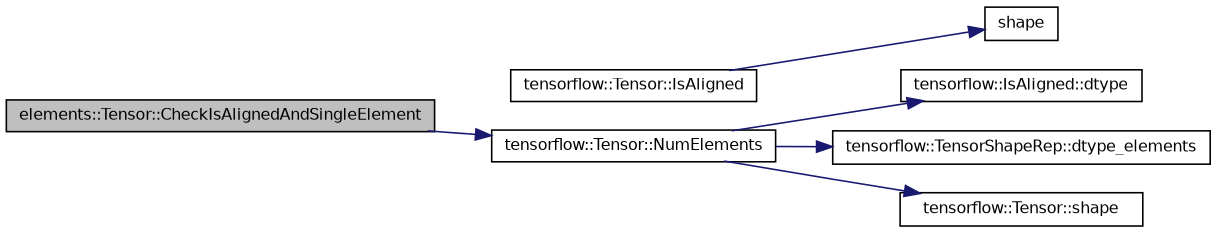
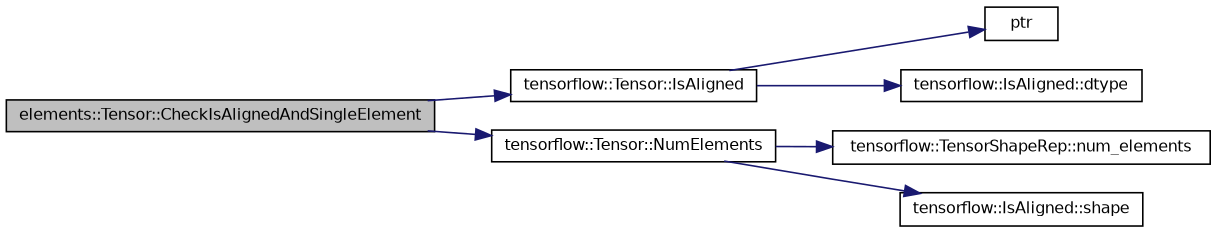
node "shape": label "shape" -> "ptr"
edge "elements::Tensor::CheckIsAlignedAndSingleElement" -> "tensorflow::Tensor::IsAligned": added
edge "tensorflow::Tensor::NumElements" -> "tensorflow::IsAligned::dtype": now "tensorflow::Tensor::IsAligned" -> "tensorflow::IsAligned::dtype"
node "tensorflow::TensorShapeRep::dtype_elements": label "tensorflow::TensorShapeRep::dtype_elements" -> "tensorflow::TensorShapeRep::num_elements"
node "tensorflow::Tensor::shape": label "tensorflow::Tensor::shape" -> "tensorflow::IsAligned::shape"
